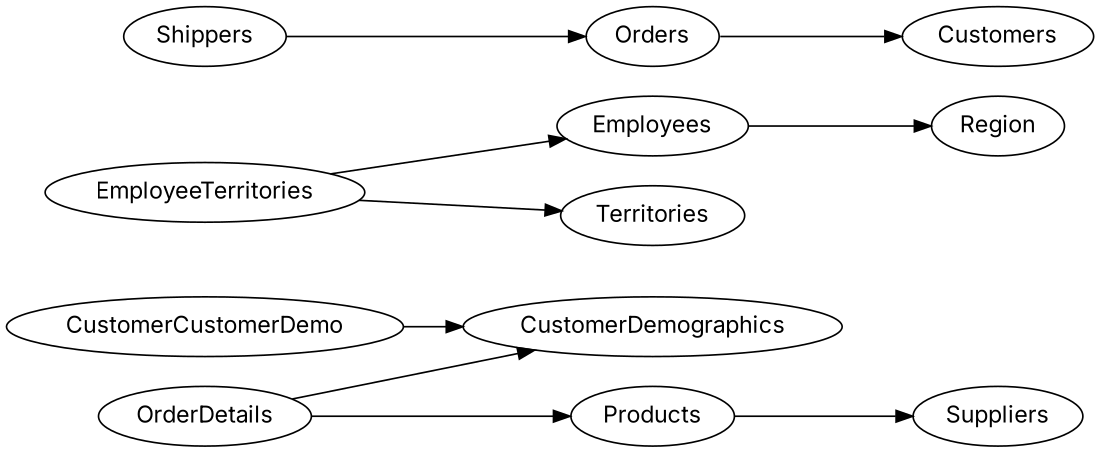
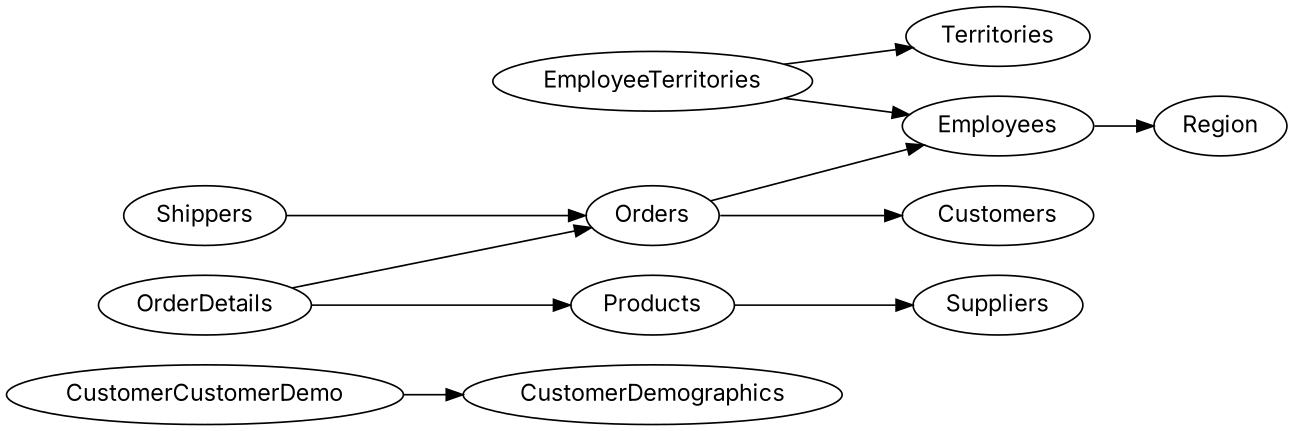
edge "Orders" -> "Employees": added
edge "OrderDetails" -> "CustomerDemographics": now "OrderDetails" -> "Orders"
